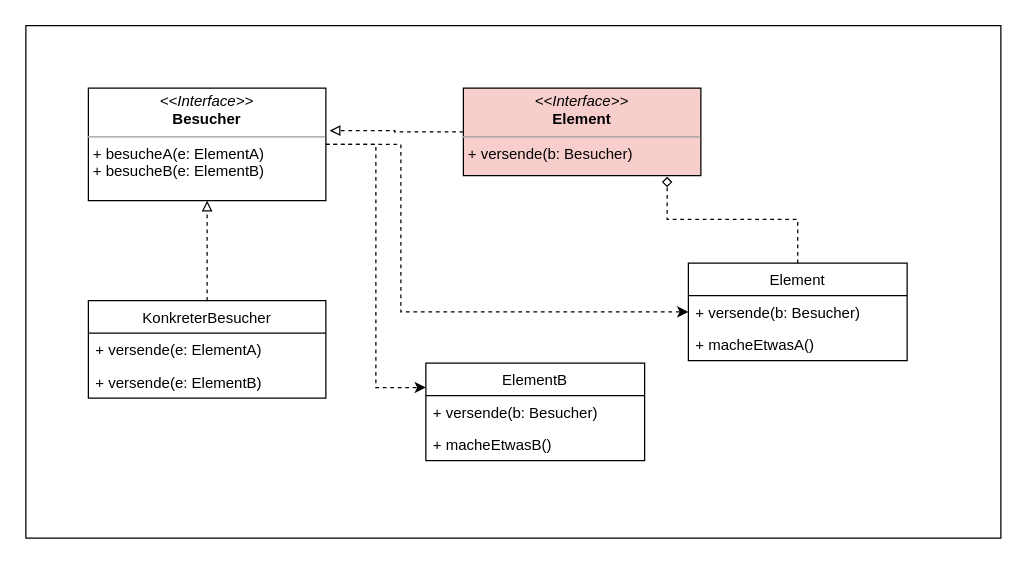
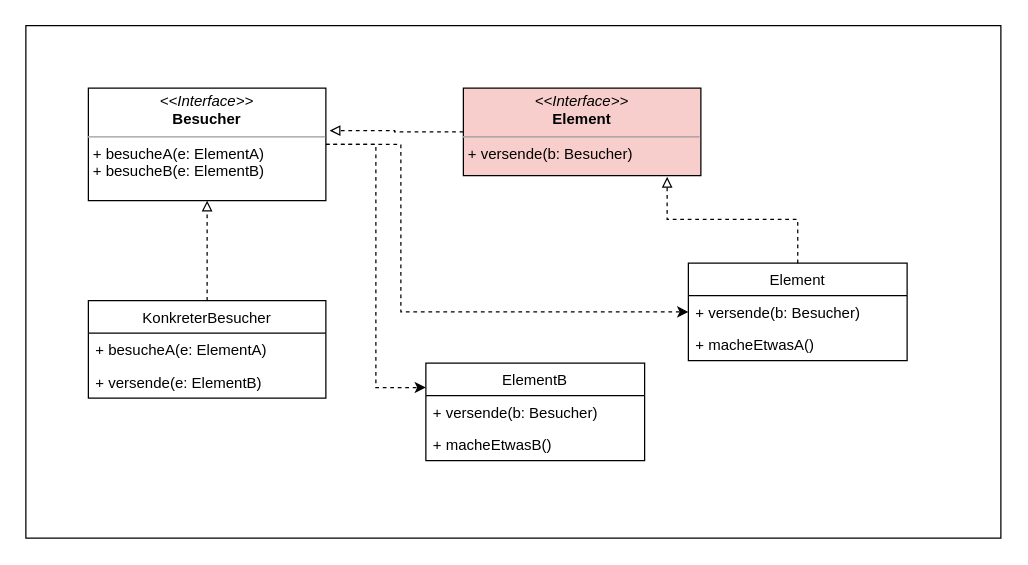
edge "Element" -> "<<Interface>> Element + versende(b: Besucher)": arrowhead diamond -> block
node "+ versende(e: ElementA)": label "+ versende(e: ElementA)" -> "+ besucheA(e: ElementA)"
